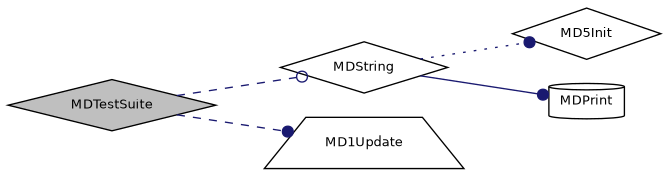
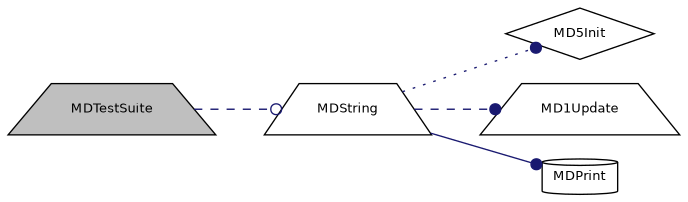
node "MDString": shape diamond -> trapezium
node "MDTestSuite": shape diamond -> trapezium
edge "MDTestSuite" -> "MD1Update": now "MDString" -> "MD1Update"
